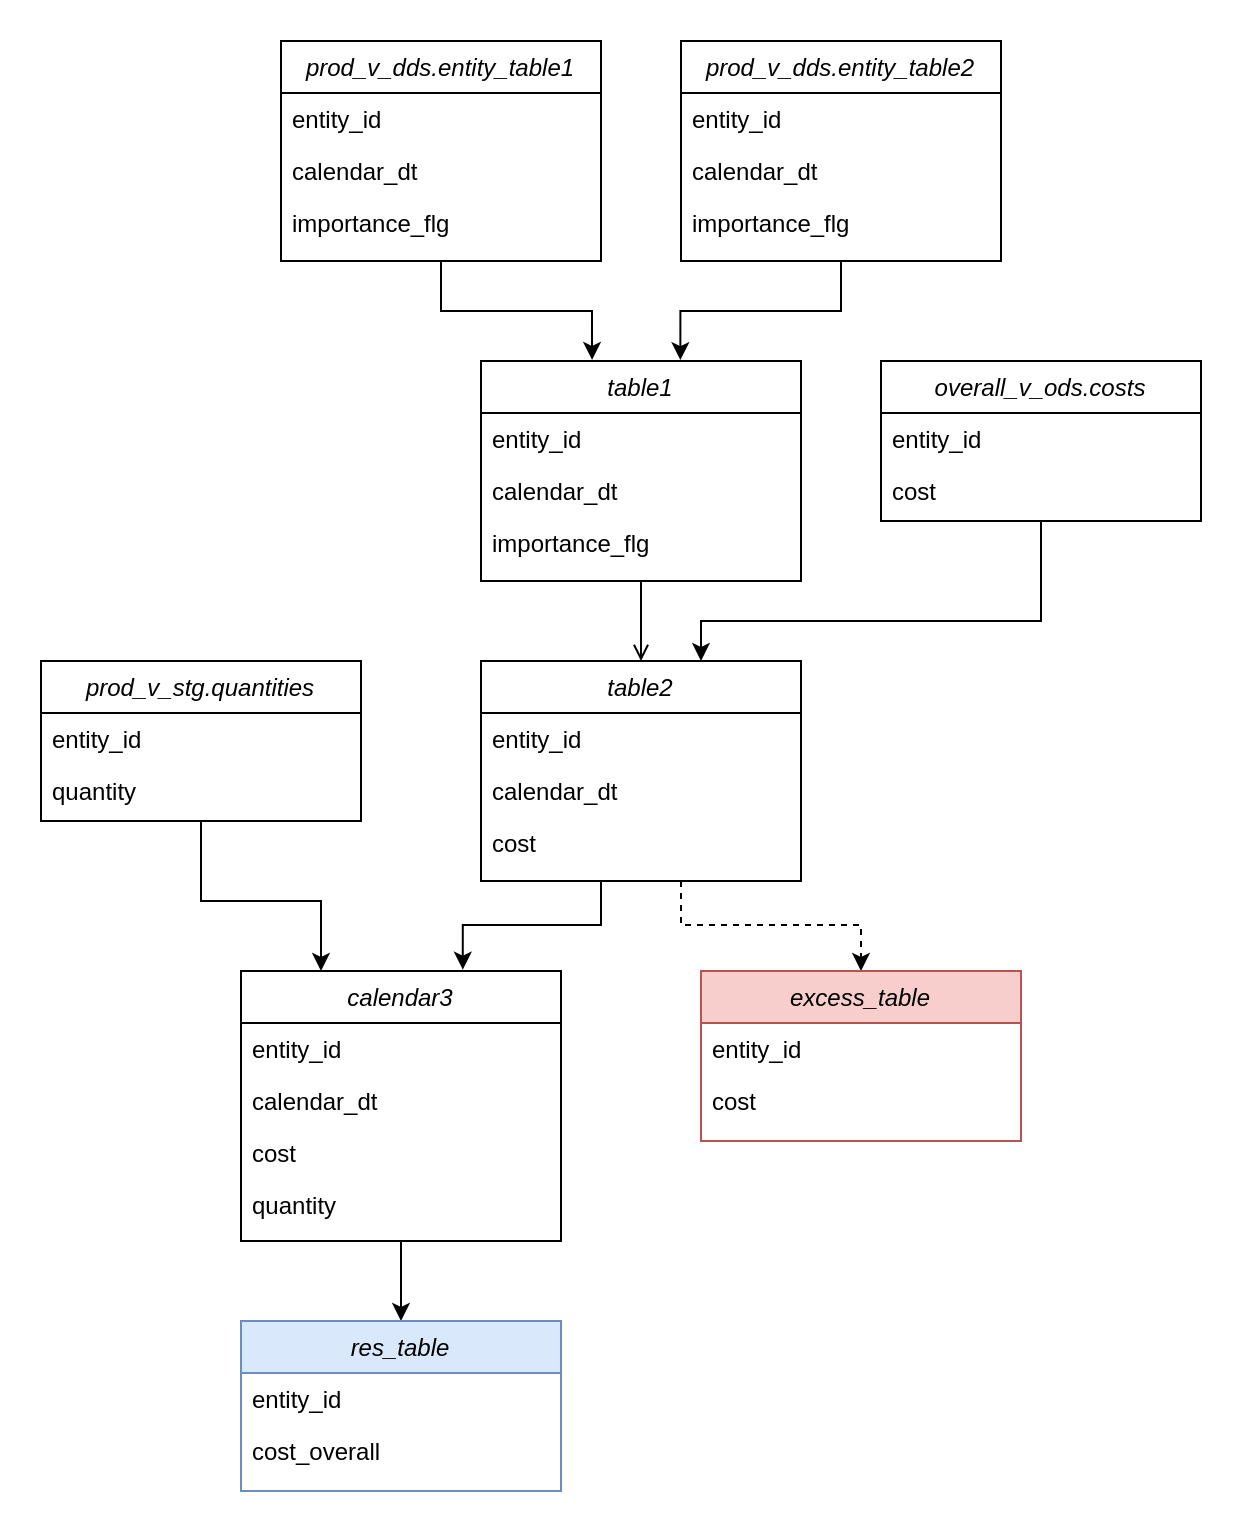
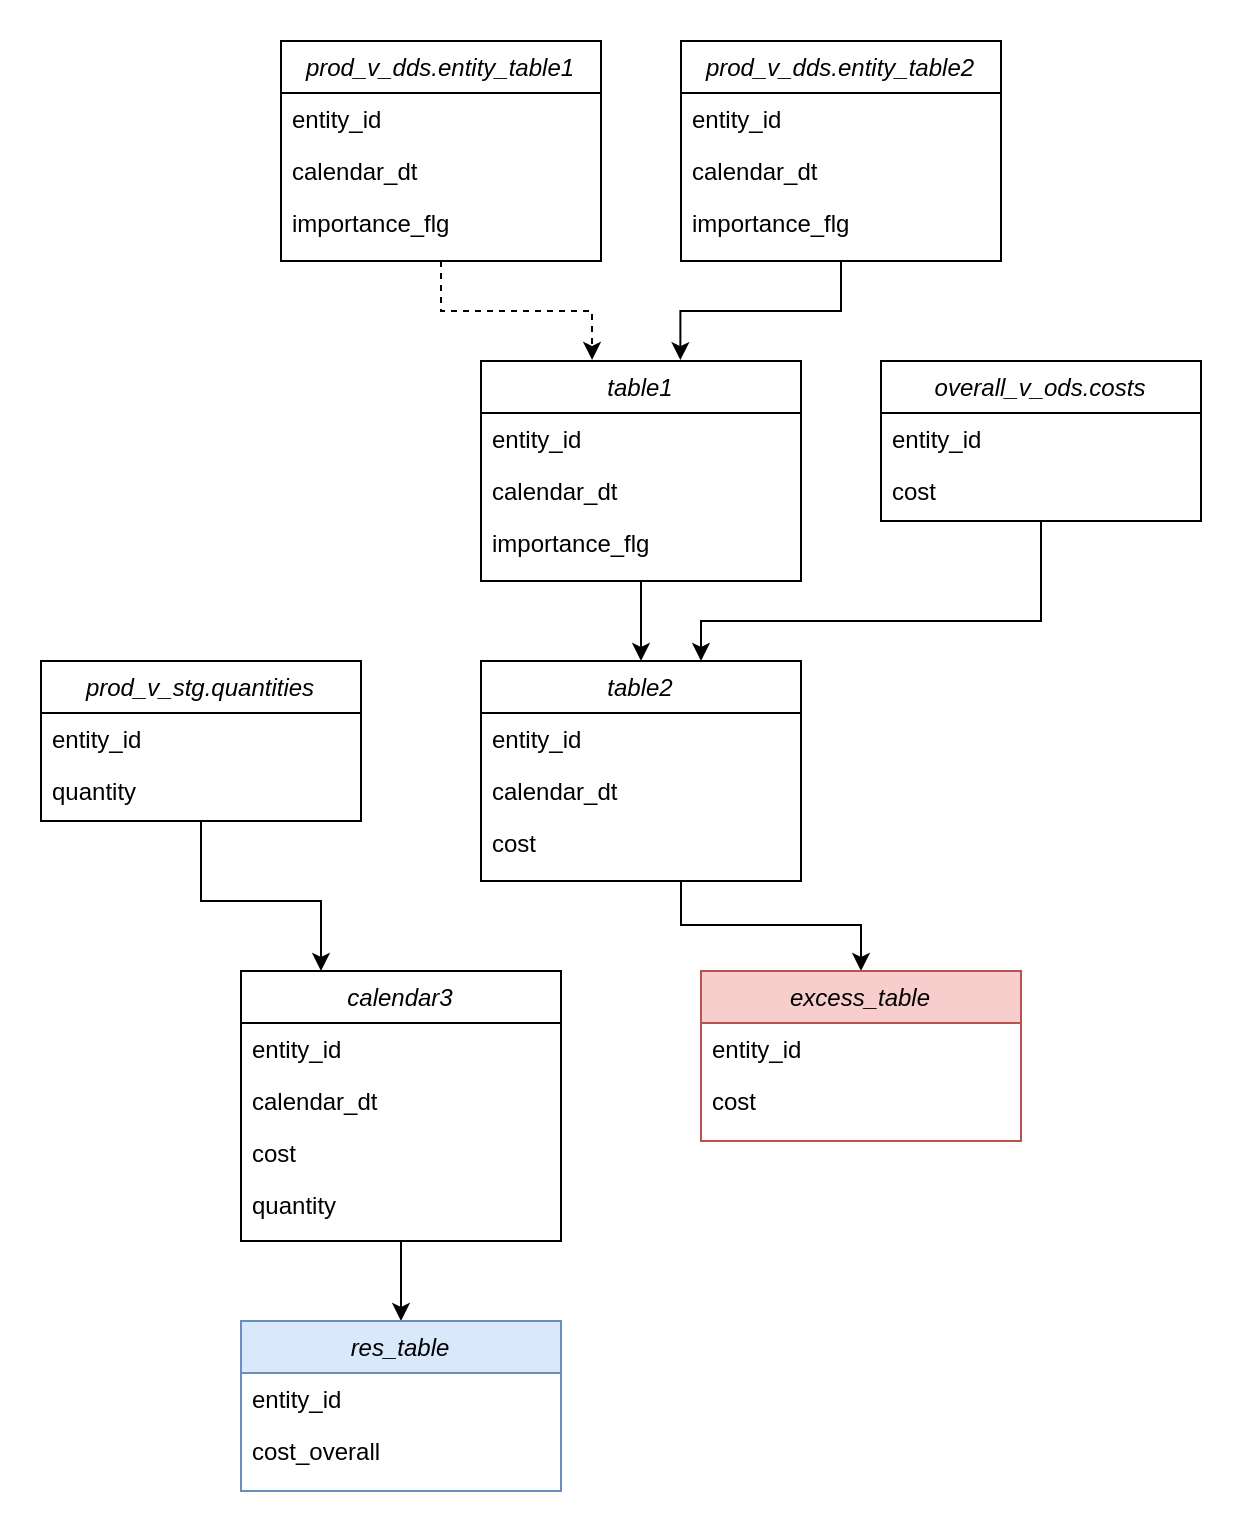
edge "prod_v_dds.entity_table1" -> "table1": style solid -> dashed
edge "table1" -> "table2": arrowhead open -> classic
edge "table2" -> "calendar3": removed
edge "table2" -> "excess_table": style dashed -> solid
